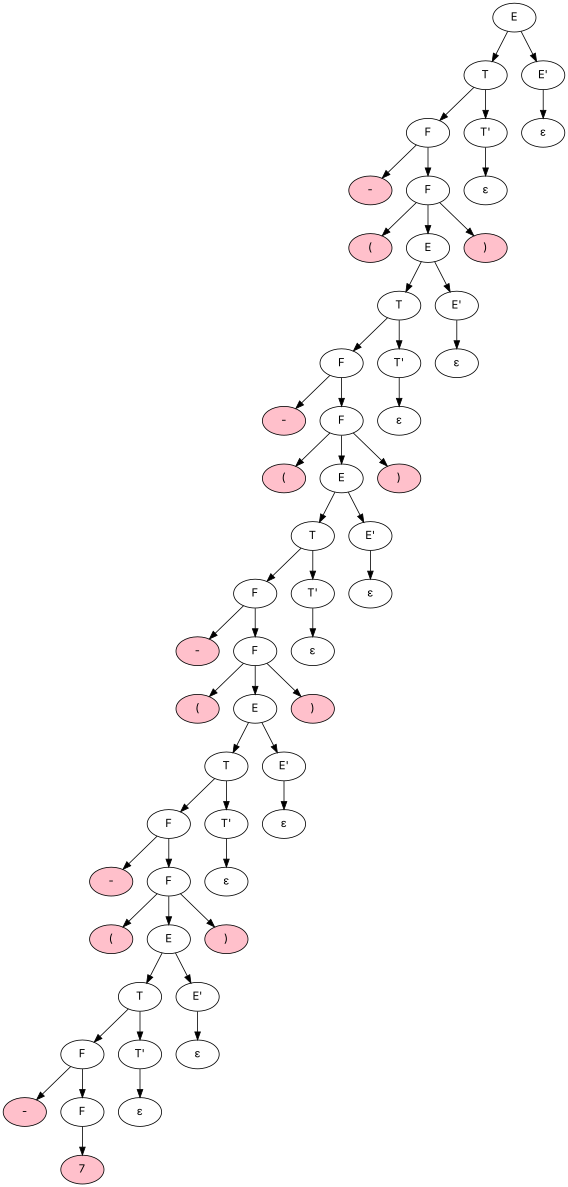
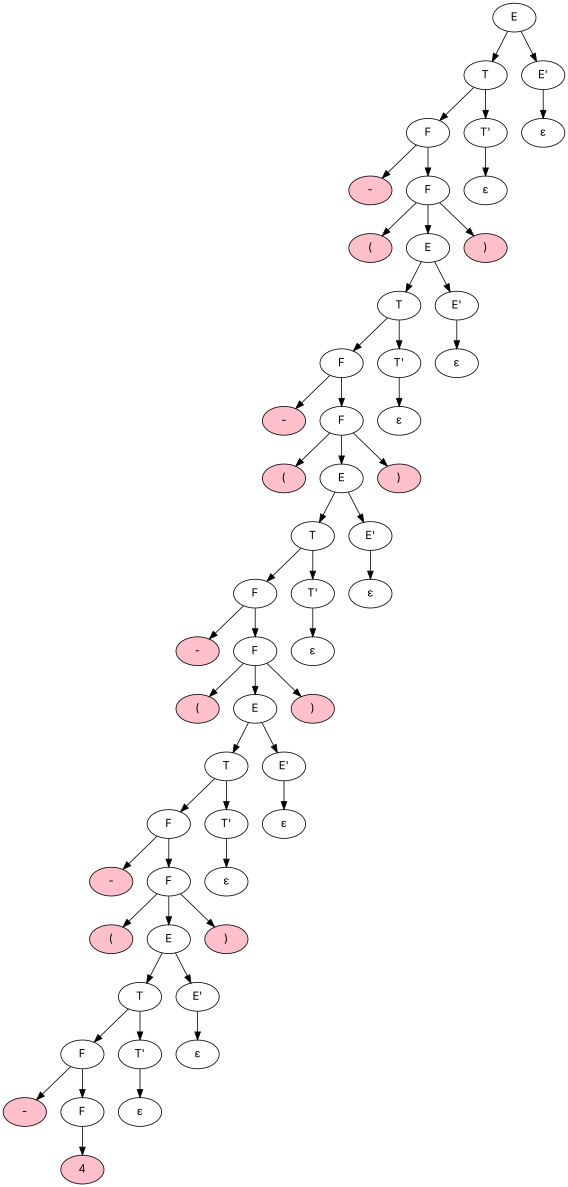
node "7": label "7" -> "4"
